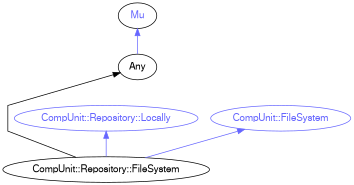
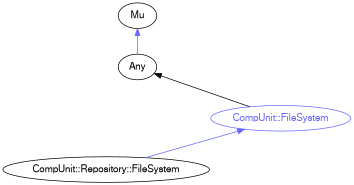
node "Mu": fontcolor #6666ff -> #000000
edge "CompUnit::Repository::FileSystem" -> "Any": now "CompUnit::FileSystem" -> "Any"
node "CompUnit::Repository::Locally": removed
